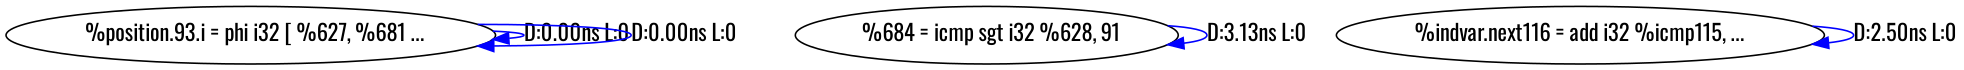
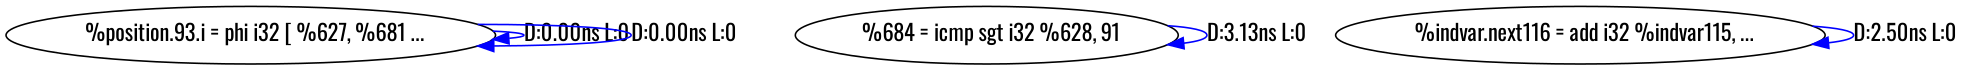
node "%indvar.next116 = add i32 %icmp115, ...": label "%indvar.next116 = add i32 %icmp115, ..." -> "%indvar.next116 = add i32 %indvar115, ..."
